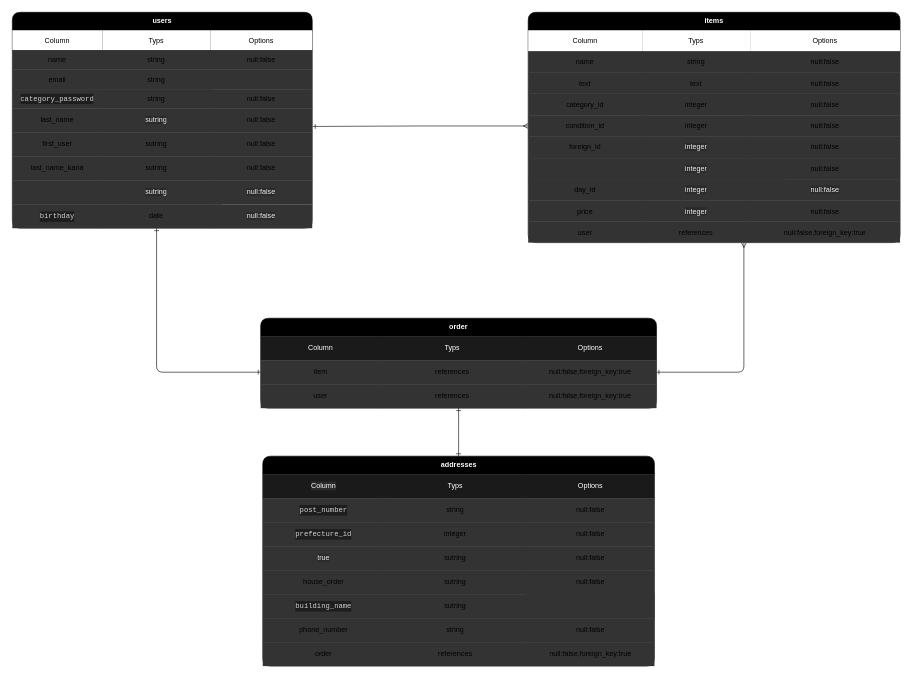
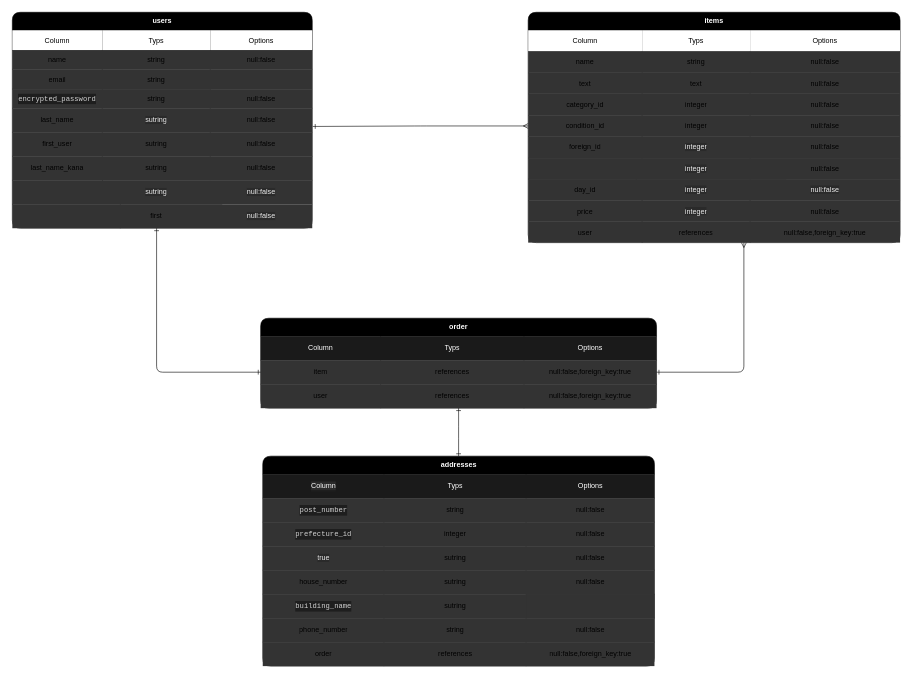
node "category_password": label "category_password" -> "encrypted_password"
node "birthday": removed
node "date": label "date" -> "first"
node "house_order": label "house_order" -> "house_number"
